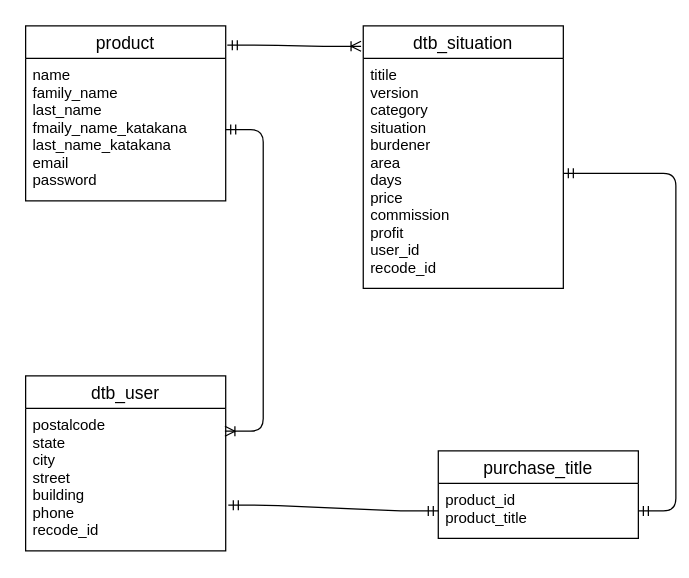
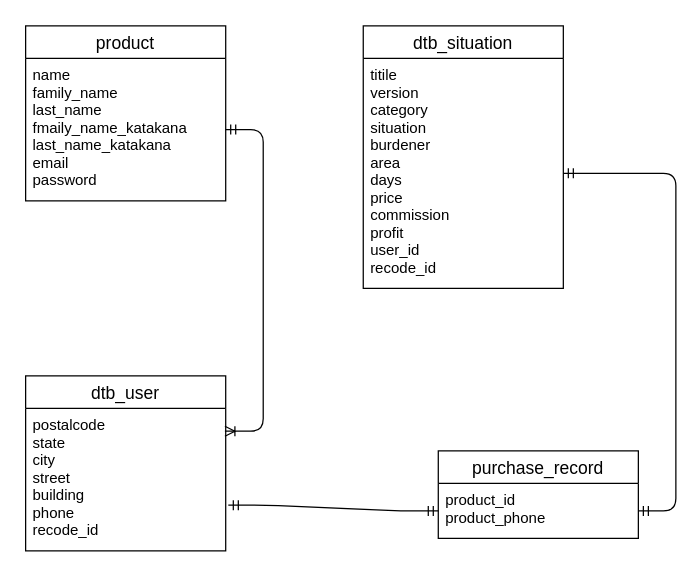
edge "product" -- "dtb_situation": removed
node "purchase_title": label "purchase_title" -> "purchase_record"
node "product_id product_title": label "product_id product_title" -> "product_id product_phone"
